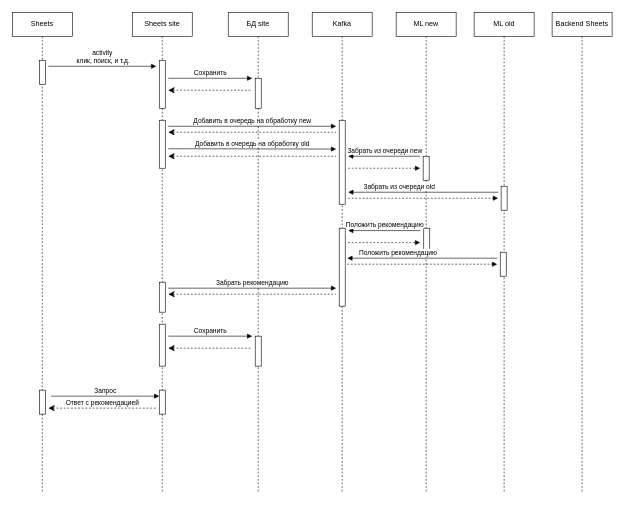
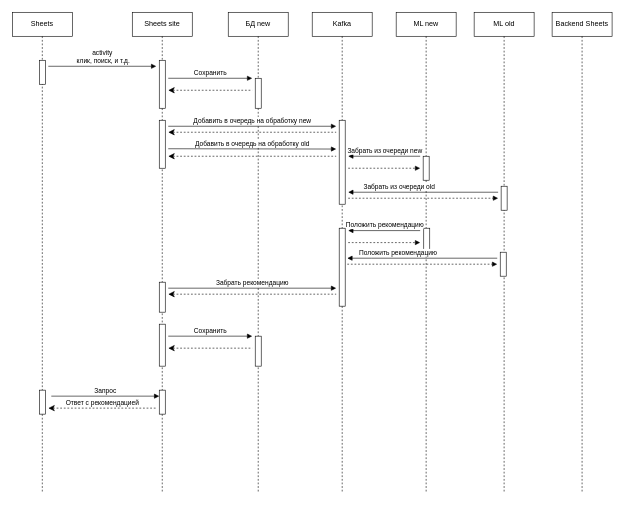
node "БД site": label "БД site" -> "БД new"
